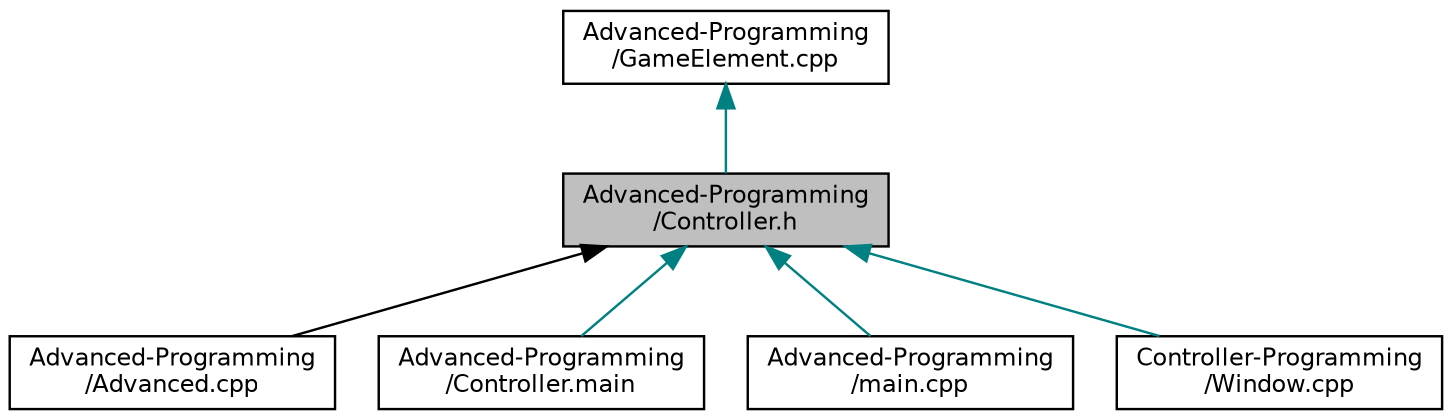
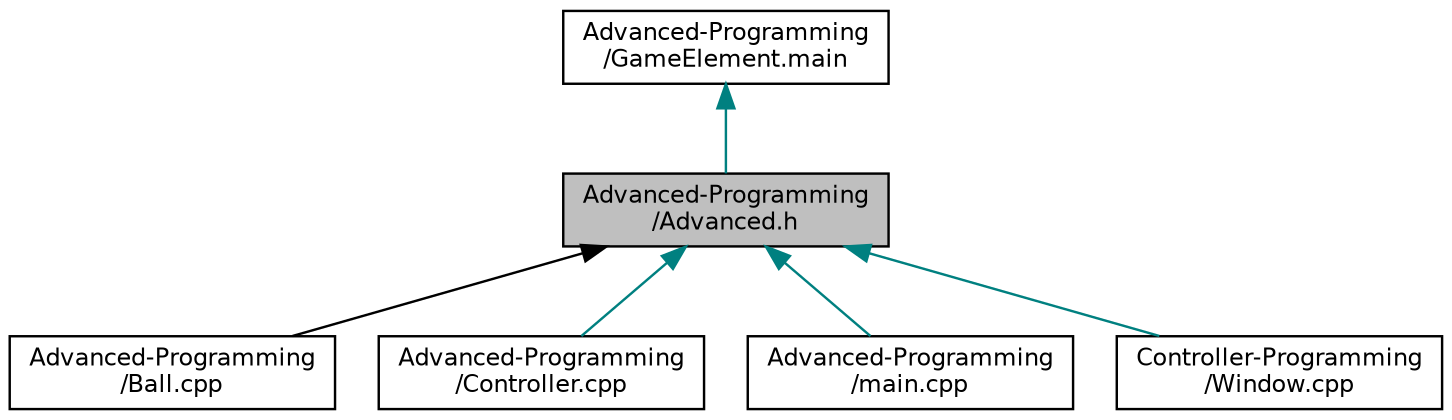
node "Advanced-Programming /GameElement.cpp": label "Advanced-Programming /GameElement.cpp" -> "Advanced-Programming /GameElement.main"
node "Advanced-Programming /Controller.h": label "Advanced-Programming /Controller.h" -> "Advanced-Programming /Advanced.h"
node "Advanced-Programming /Advanced.cpp": label "Advanced-Programming /Advanced.cpp" -> "Advanced-Programming /Ball.cpp"
node "Advanced-Programming /Controller.main": label "Advanced-Programming /Controller.main" -> "Advanced-Programming /Controller.cpp"
